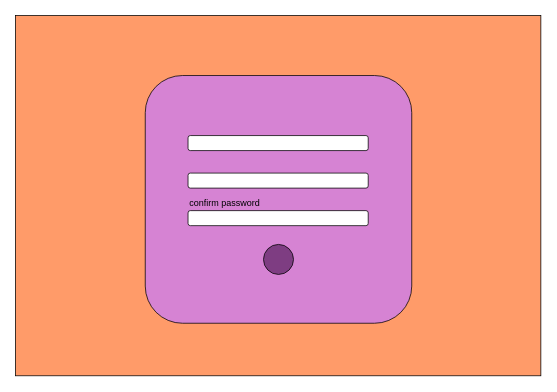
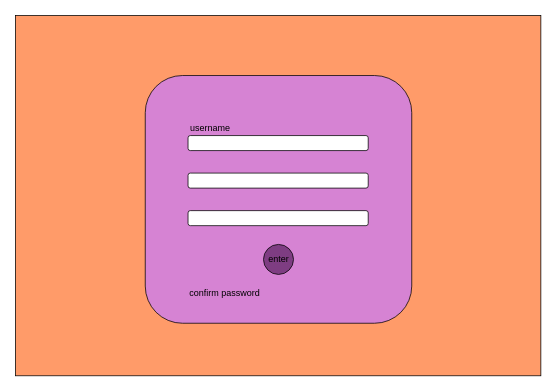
node "username": added
node "confirm password": moved (231, 203) -> (231, 293)
node "enter": added
